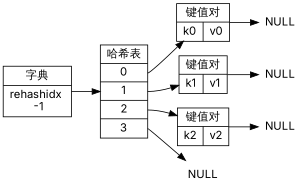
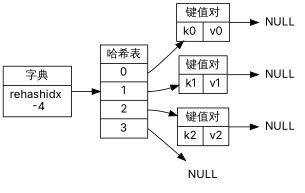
node "字典": text "-1" -> "-4"
